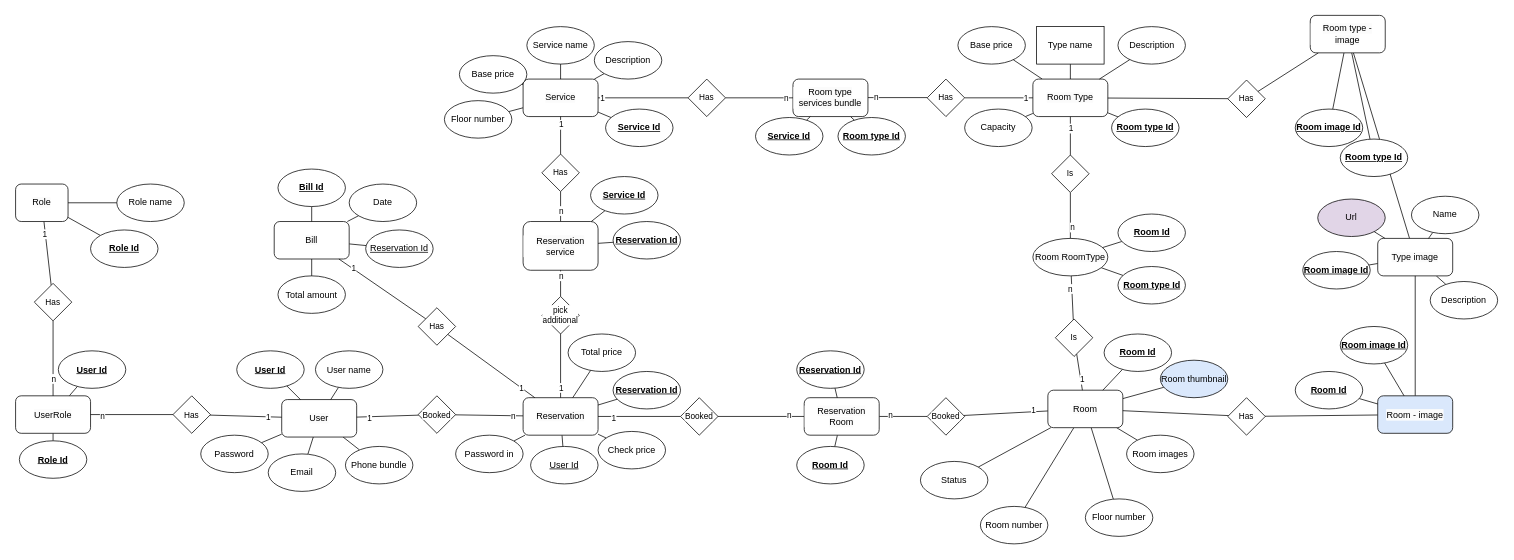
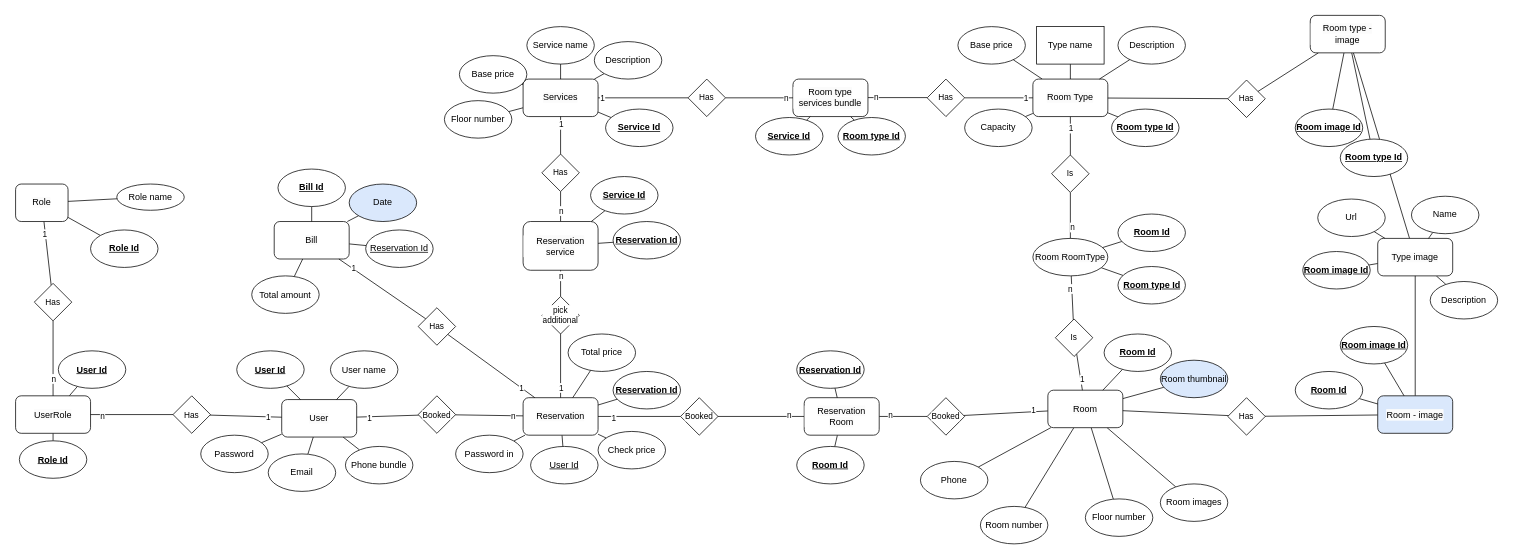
node "Service": label "Service" -> "Services"
node "Role name": size 68x38 -> 68x26
node "Date": fillcolor #ffffff -> #dae8fc
node "Url": fillcolor #e1d5e7 -> #ffffff
node "Total amount": moved (312, 295) -> (285, 295)
node "User name": moved (349, 370) -> (364, 370)
node "Room images": moved (1161, 454) -> (1194, 503)
node "Status": label "Status" -> "Phone"
